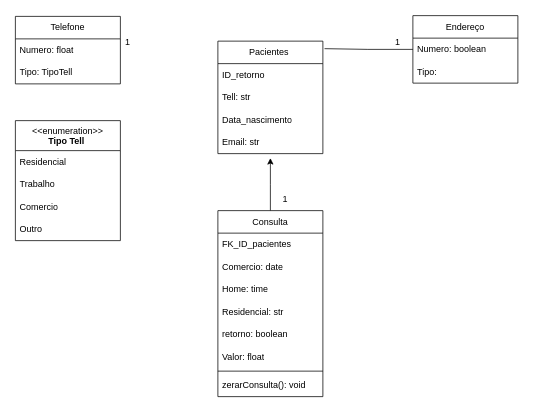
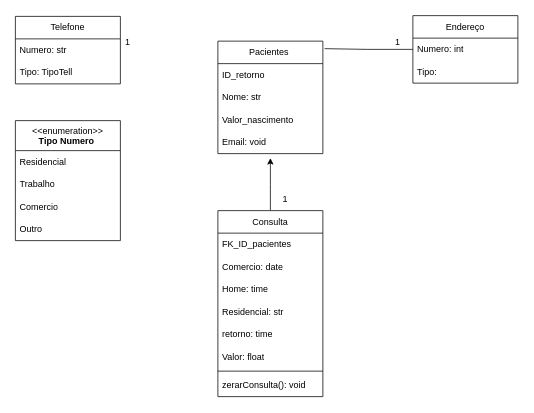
node "Numero: boolean": label "Numero: boolean" -> "Numero: int"
node "Numero: float": label "Numero: float" -> "Numero: str"
node "Tell: str": label "Tell: str" -> "Nome: str"
node "Data_nascimento": label "Data_nascimento" -> "Valor_nascimento"
node "<<enumeration>> Tipo Tell": label "<<enumeration>> Tipo Tell" -> "<<enumeration>> Tipo Numero"
node "Email: str": label "Email: str" -> "Email: void"
node "retorno: boolean": label "retorno: boolean" -> "retorno: time"
